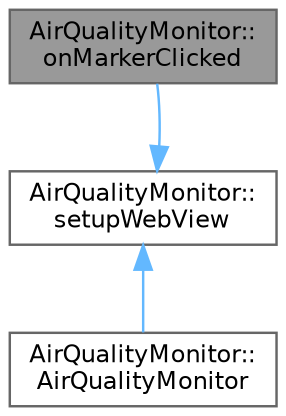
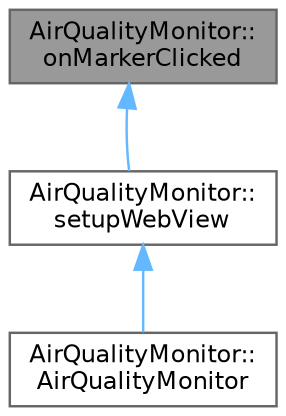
edge "AirQualityMonitor:: onMarkerClicked" -> "AirQualityMonitor:: setupWebView": reversed
